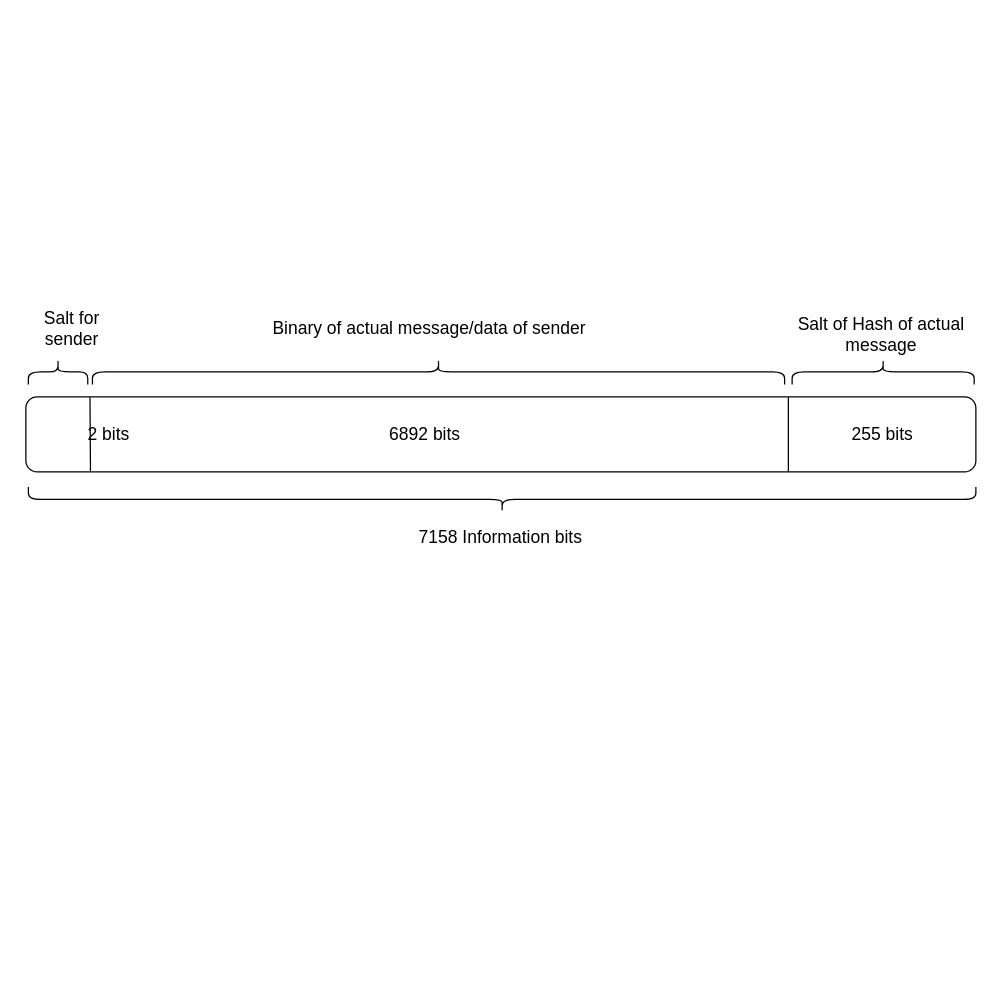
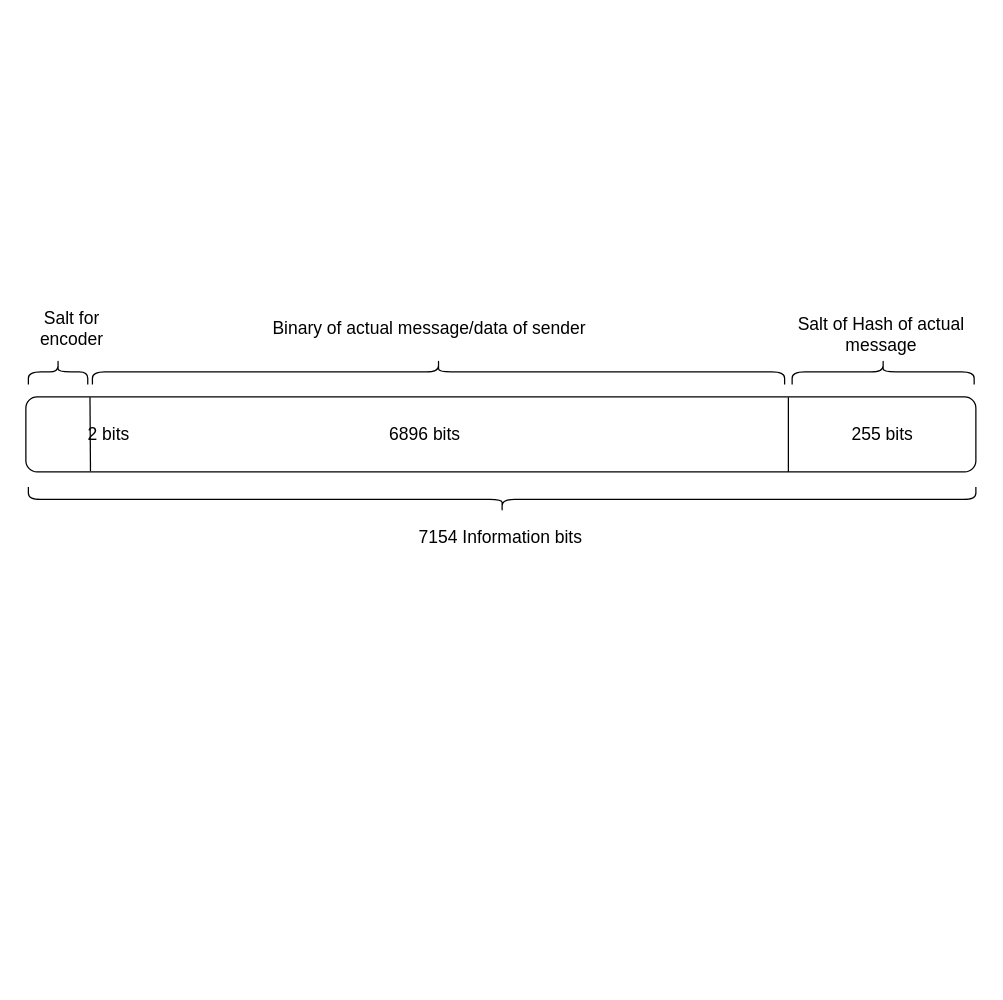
node "Salt for sender": label "Salt for sender" -> "Salt for encoder"
node "6892 bits": label "6892 bits" -> "6896 bits"
node "7158 Information bits": label "7158 Information bits" -> "7154 Information bits"
